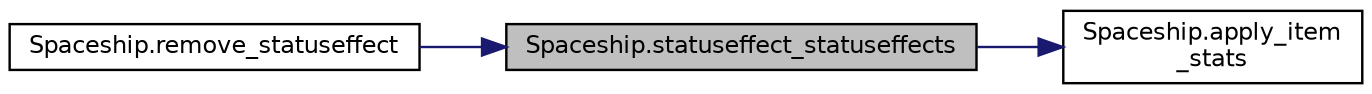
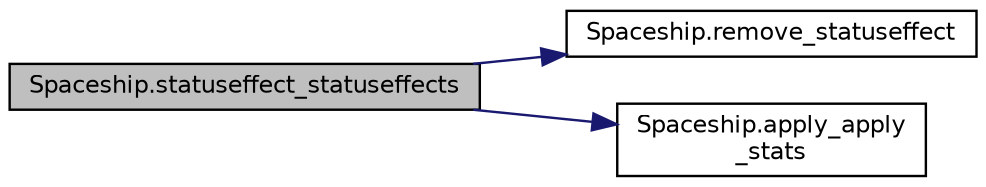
edge "Spaceship.remove_statuseffect" -> "Spaceship.statuseffect_statuseffects": reversed
node "Spaceship.apply_item _stats": label "Spaceship.apply_item _stats" -> "Spaceship.apply_apply _stats"
